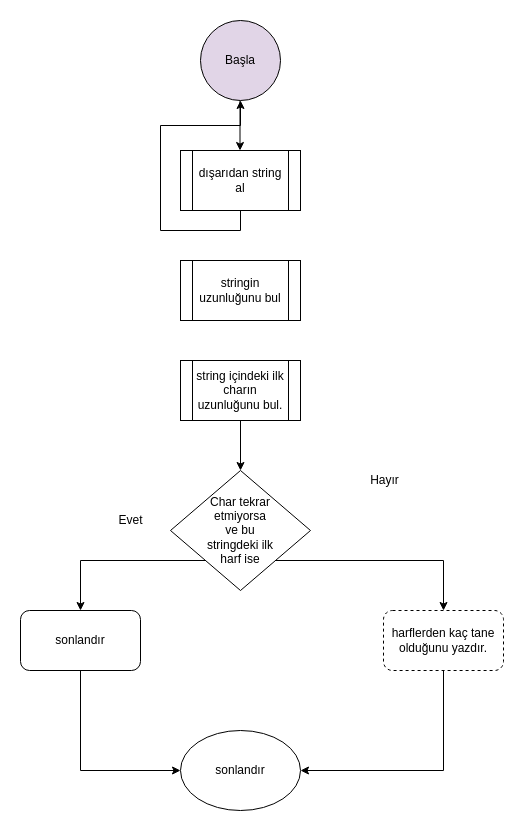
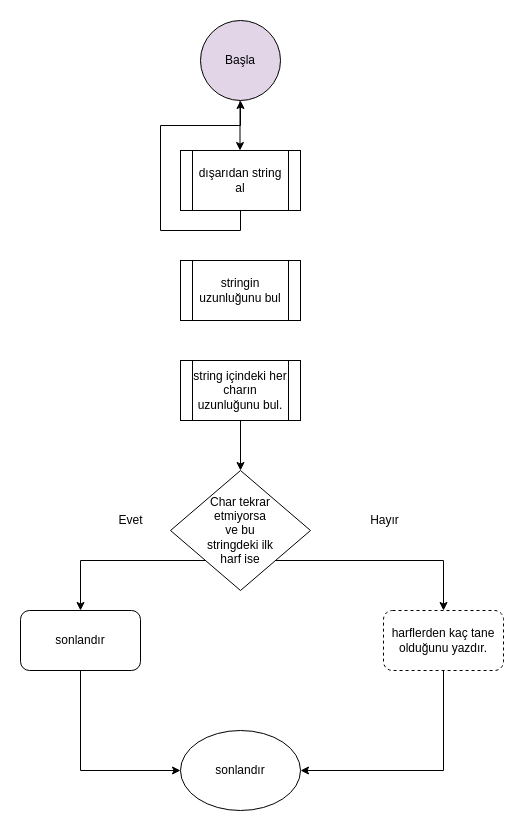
node "string içindeki ilk charın uzunluğunu bul.": label "string içindeki ilk charın uzunluğunu bul." -> "string içindeki her charın uzunluğunu bul."
node "Hayır": moved (385, 481) -> (385, 521)
